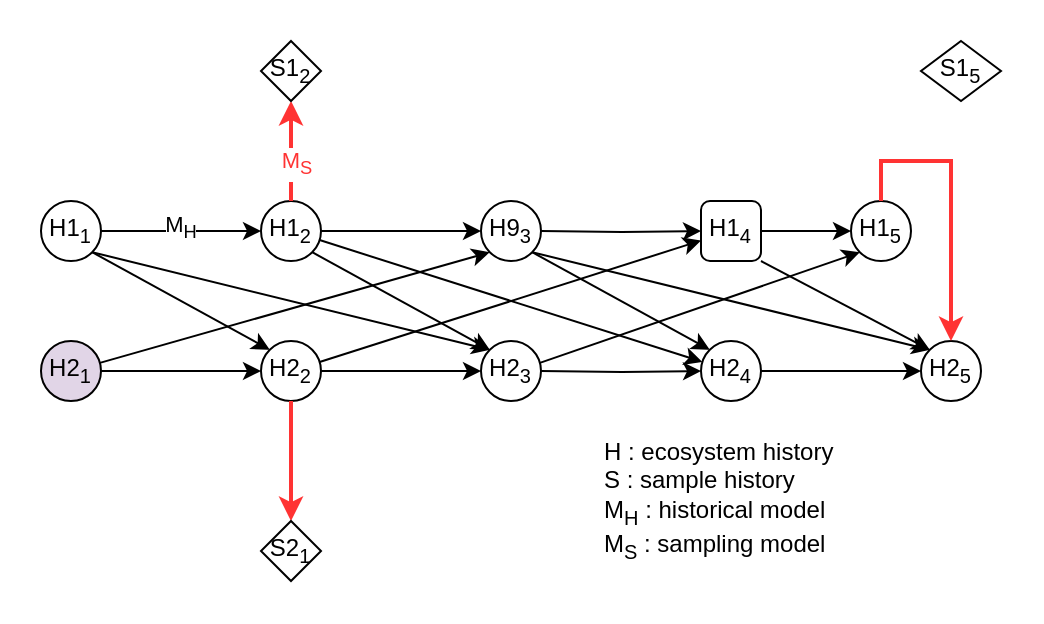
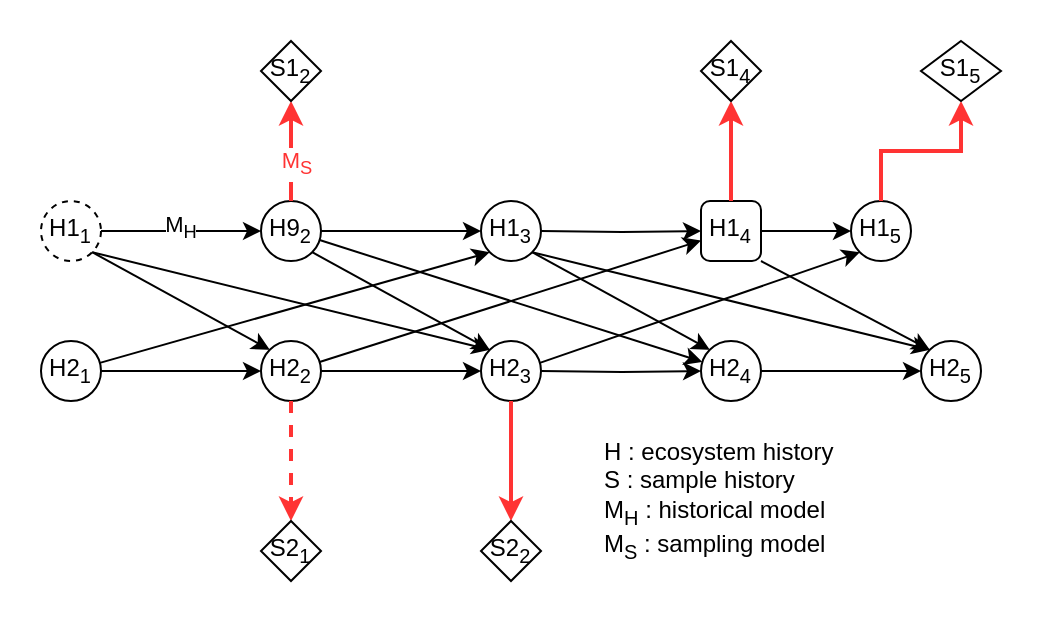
node "S14": added
edge "H14" -> "S14": added
edge "H15" -> "H25": now "H15" -> "S15"
node "H11": style solid -> dashed
node "H12": label "H12" -> "H92"
node "H93": label "H93" -> "H13"
node "H21": fillcolor #e1d5e7 -> #ffffff
edge "H22" -> "S21": style solid -> dashed
edge "H23" -> "S22": added
node "S22": added
